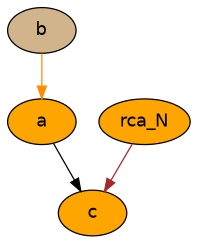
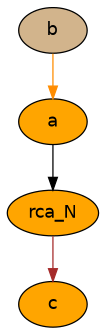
edge "a" -> "c": now "a" -> "rca_N"
